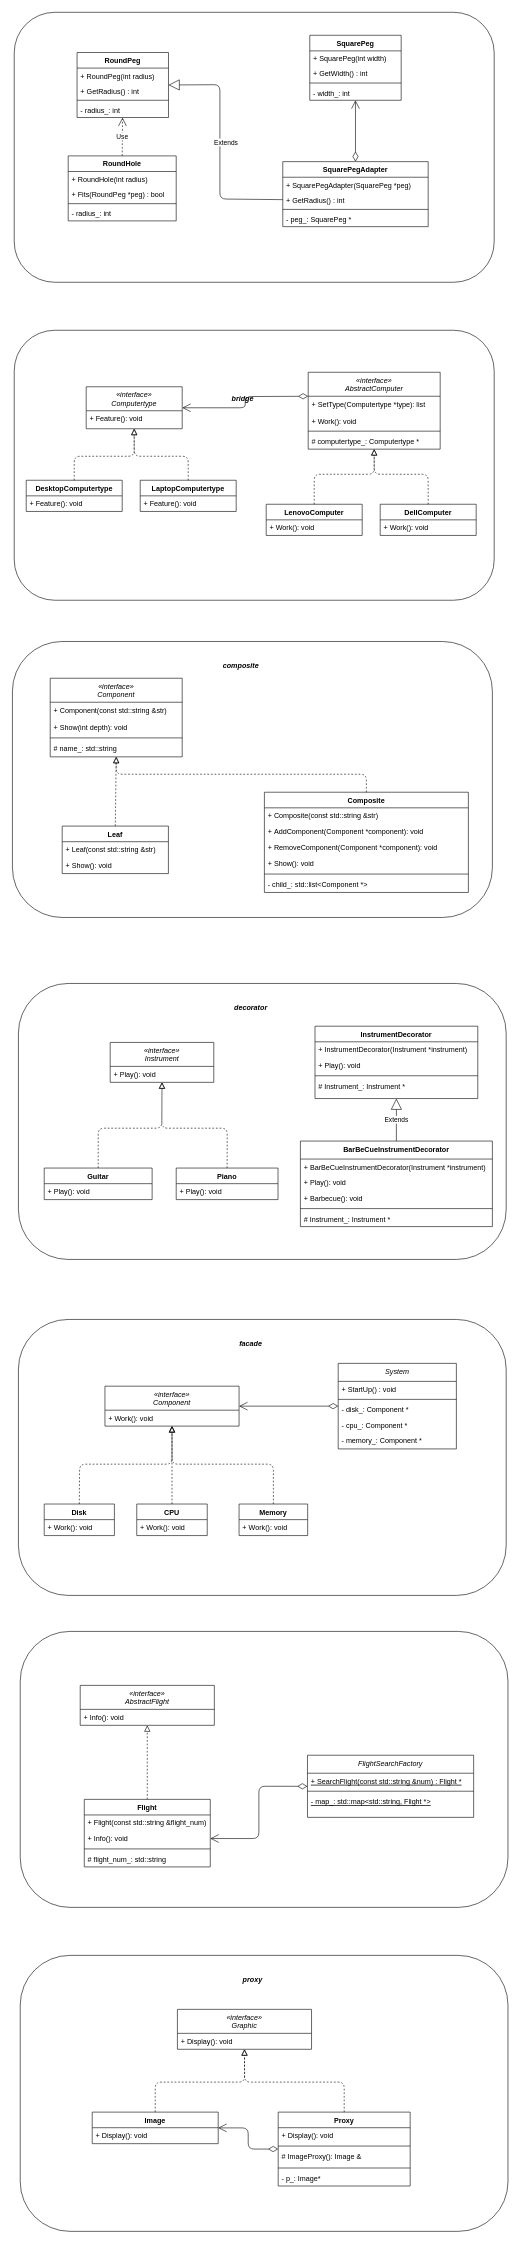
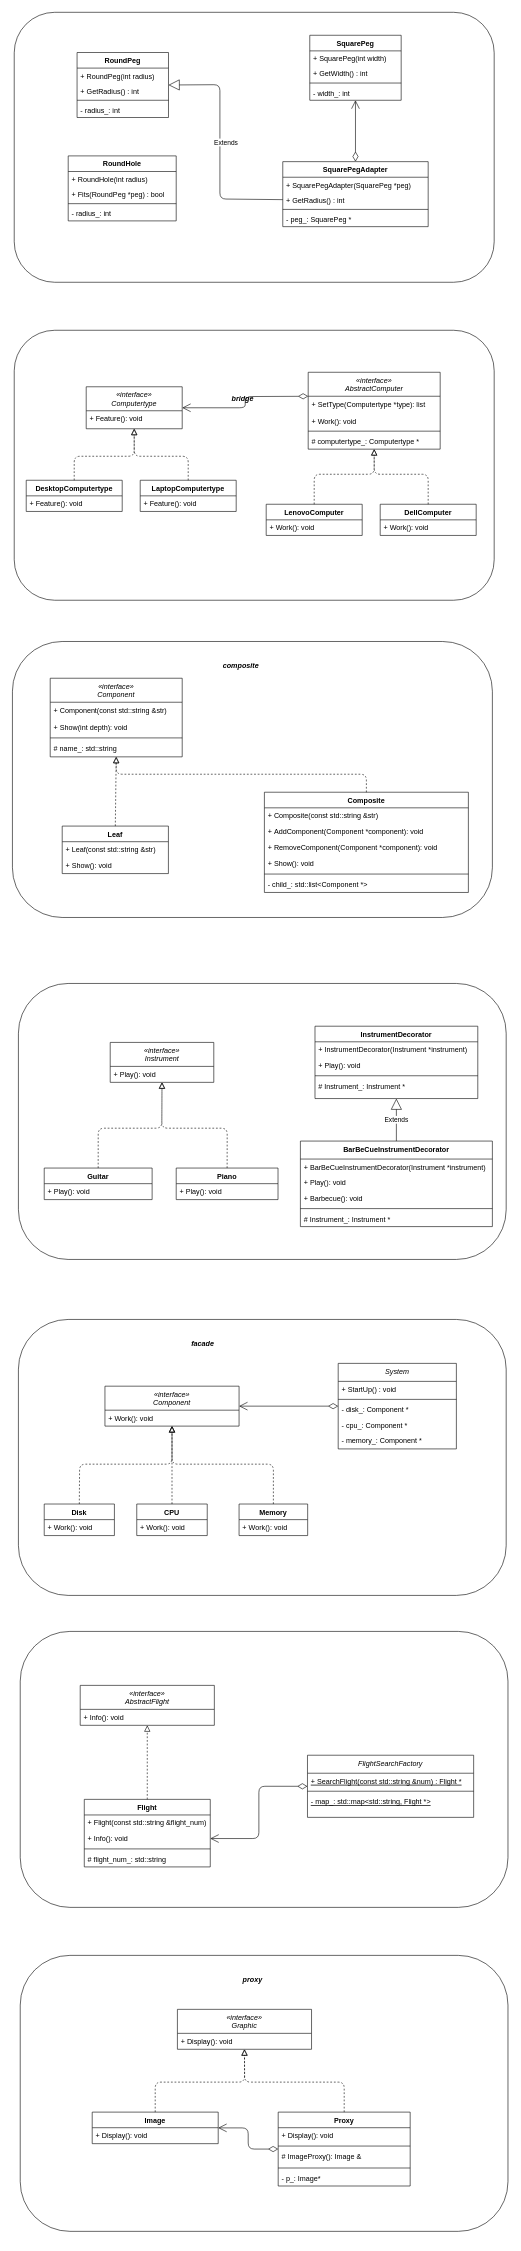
edge "RoundHole" -> "RoundPeg": removed, label "Use"
node "decorator": removed
node "facade": moved (251, 1344) -> (203, 1344)
